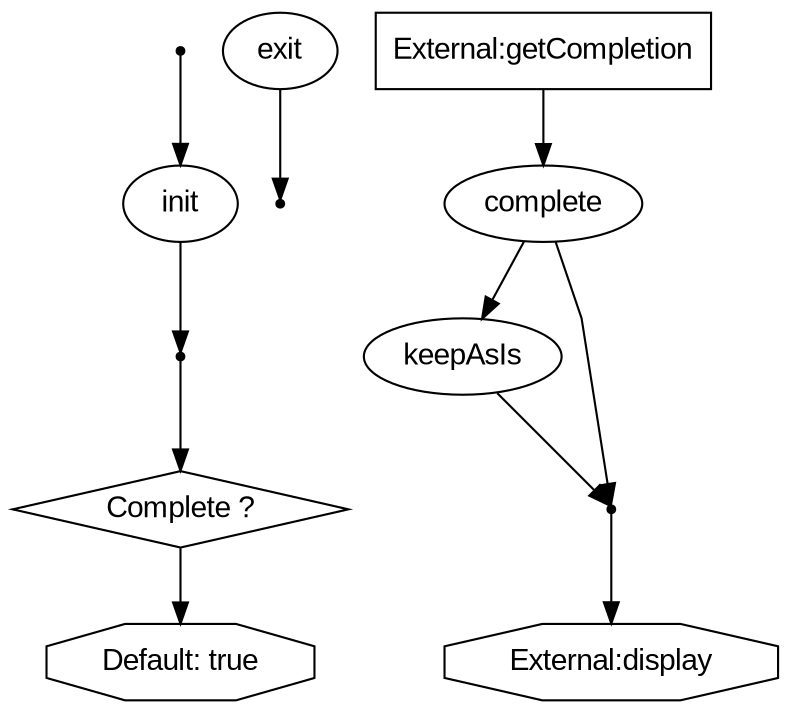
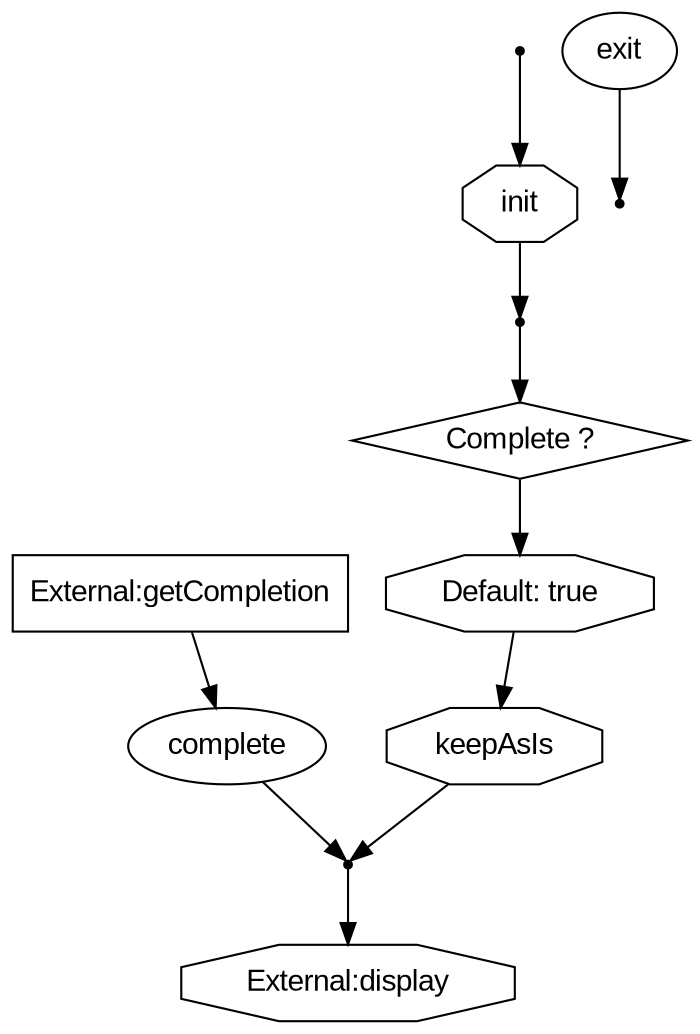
node "init": shape ellipse -> octagon
edge "complete" -> "keepAsIs": now "Default: true" -> "keepAsIs"
node "keepAsIs": shape ellipse -> octagon
